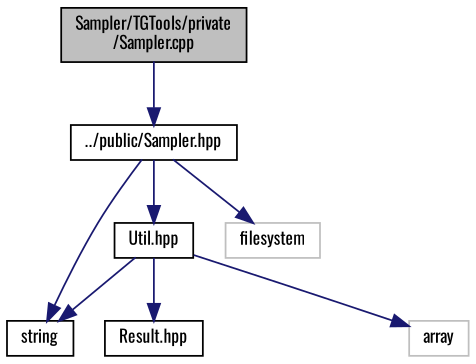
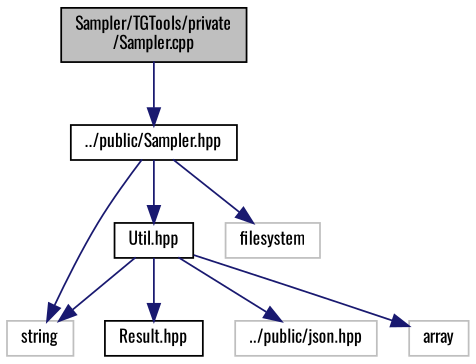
node "string": color black -> grey75
node "../public/json.hpp": added
